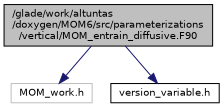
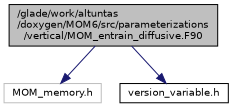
node "MOM_work.h": label "MOM_work.h" -> "MOM_memory.h"
